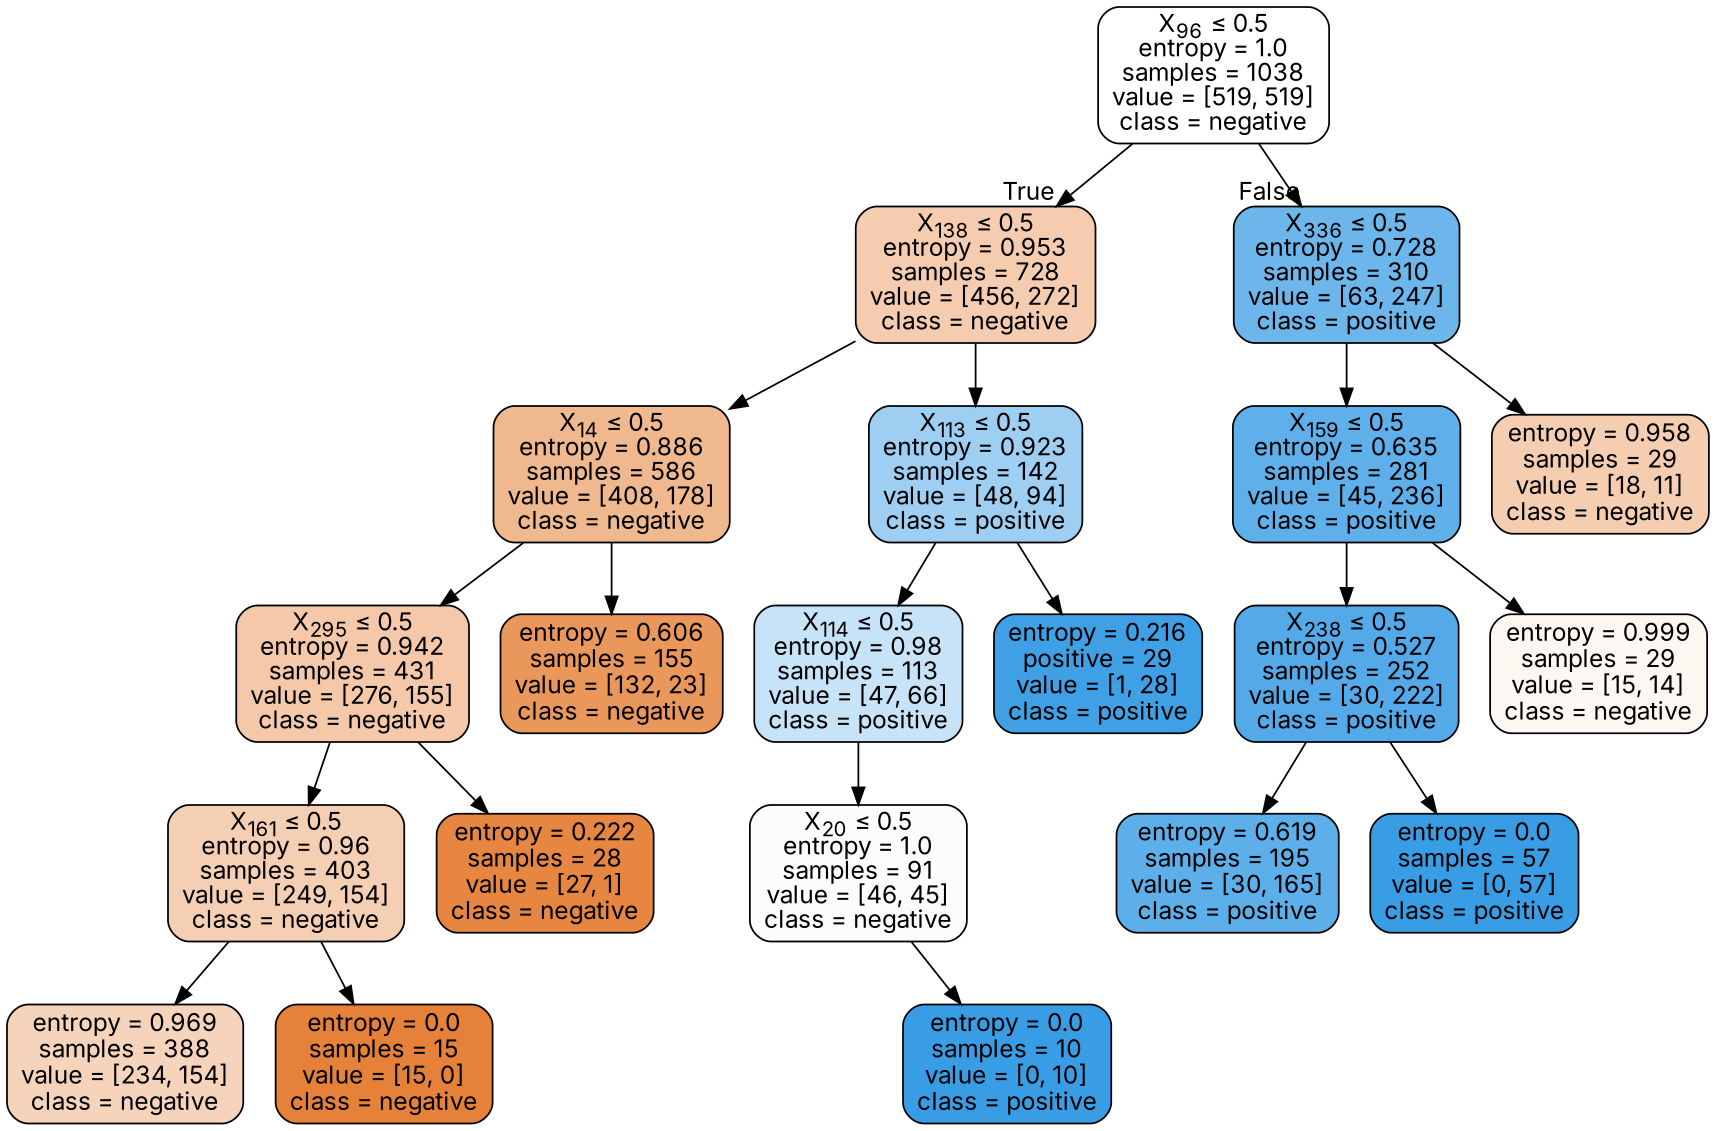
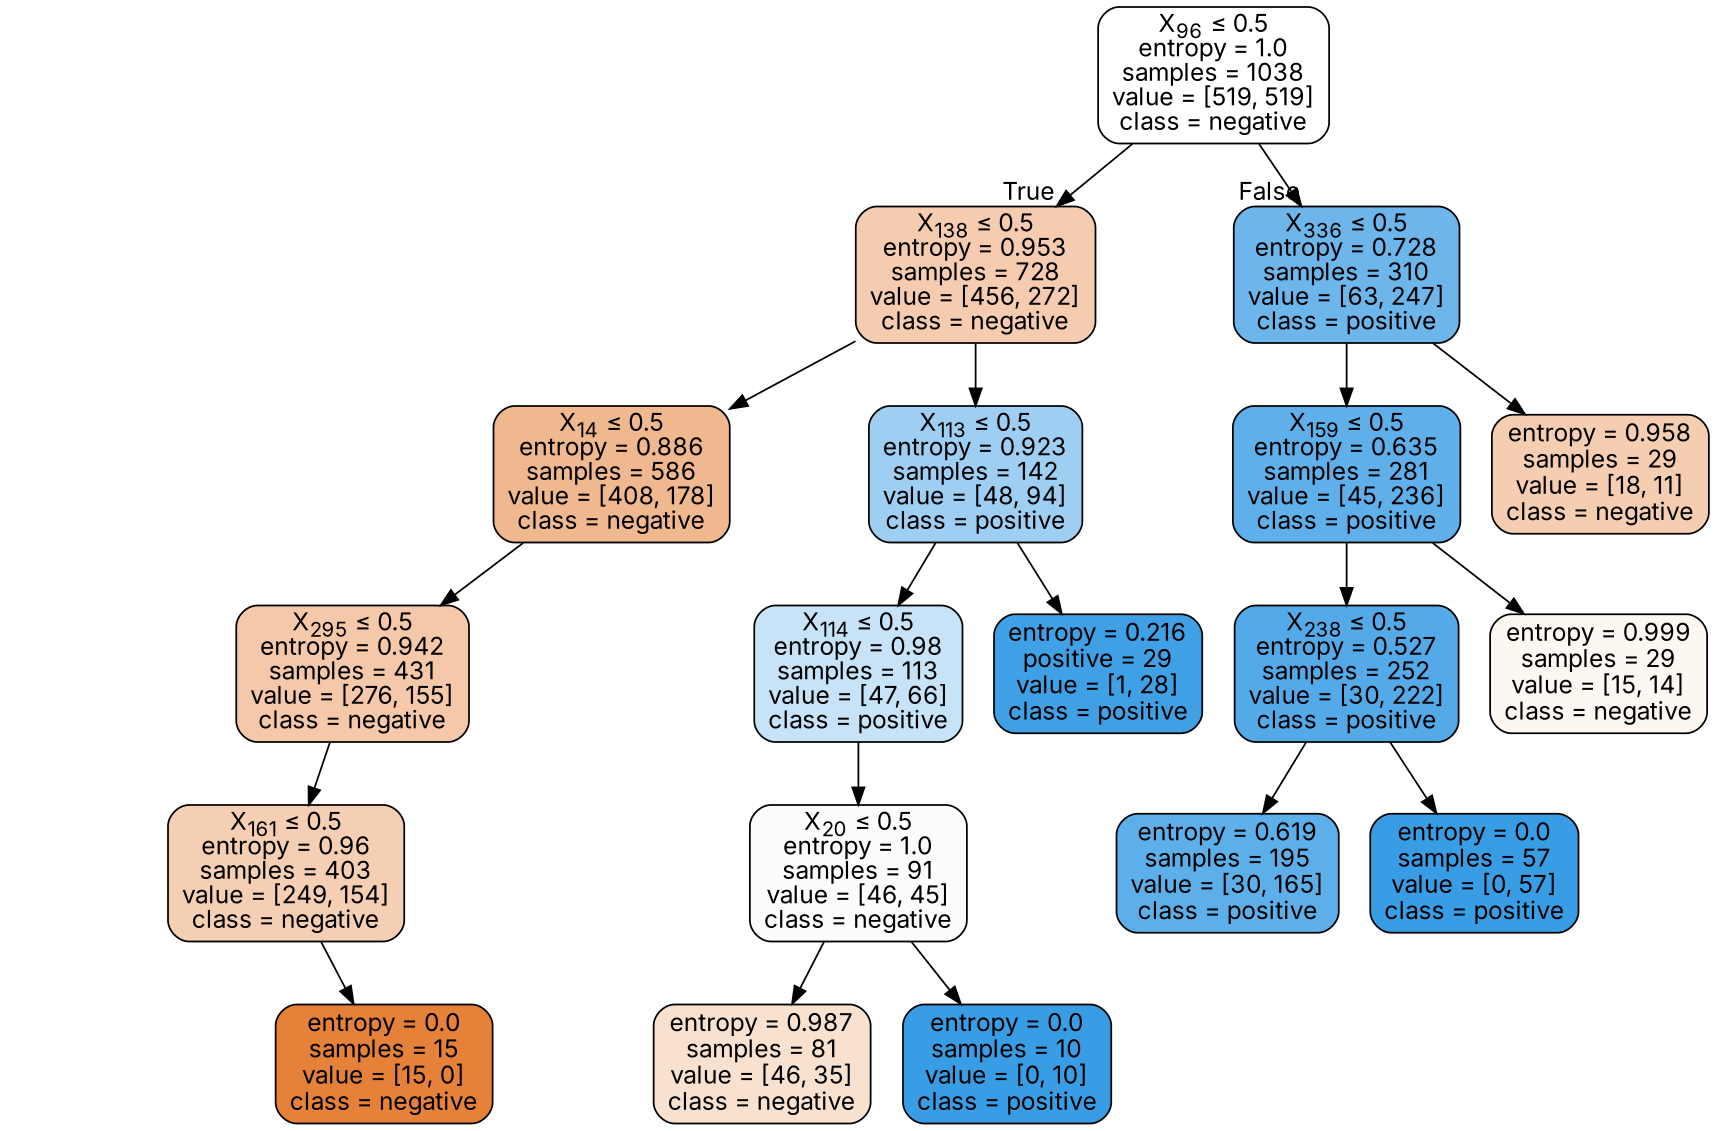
node "entropy = 0.606": removed
node "entropy = 0.222": removed
node "entropy = 0.969": removed
node "entropy = 0.987": added
